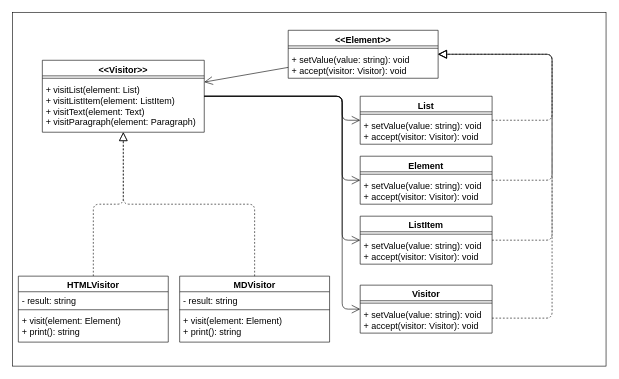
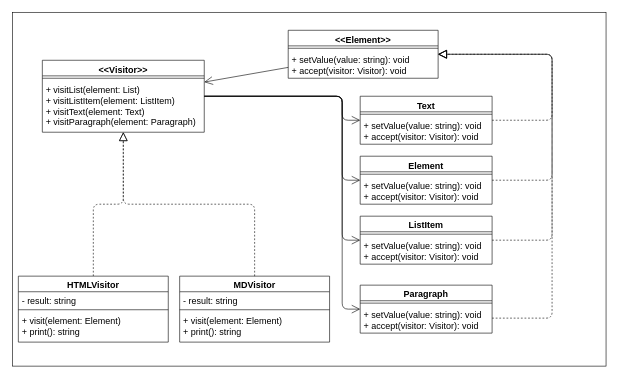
node "List": label "List" -> "Text"
node "Visitor": label "Visitor" -> "Paragraph"
